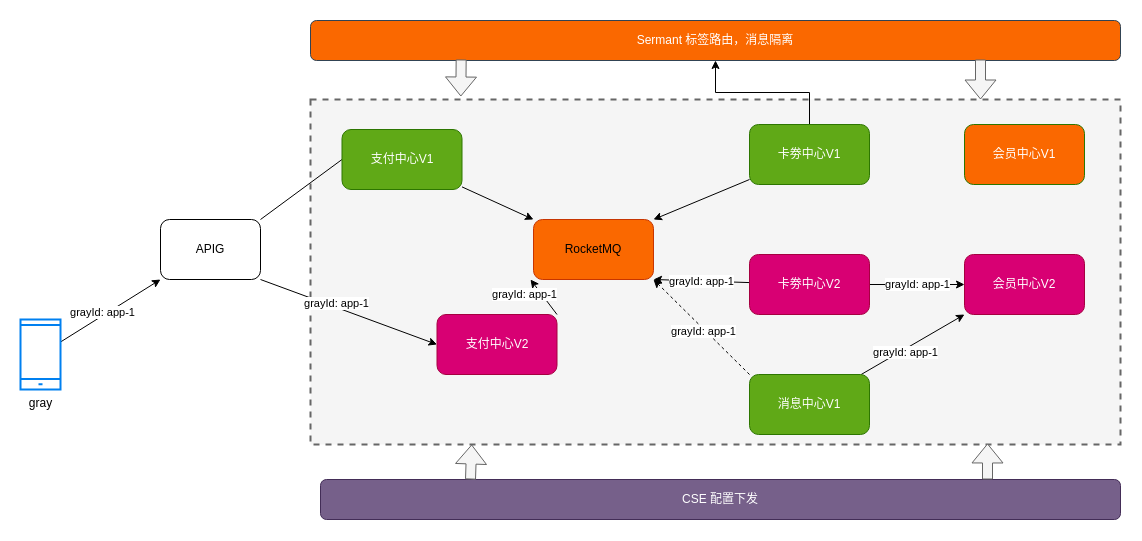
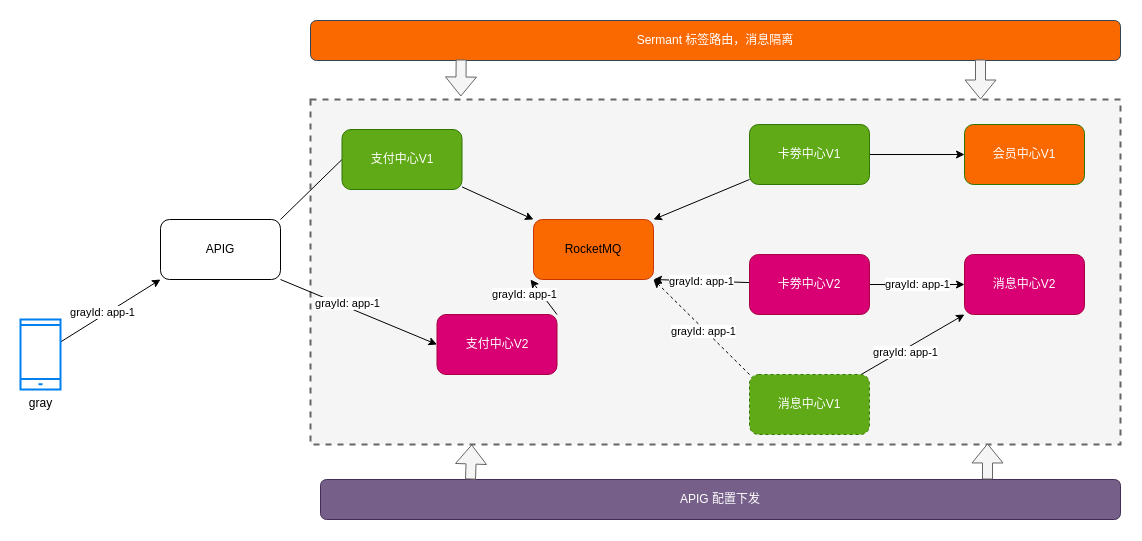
edge "卡劵中心V1" -> "Sermant 标签路由，消息隔离": now "卡劵中心V1" -> "会员中心V1"
node "APIG": size 100x60 -> 120x60
node "会员中心V2": label "会员中心V2" -> "消息中心V2"
node "消息中心V1": style solid -> dashed
node "CSE 配置下发": label "CSE 配置下发" -> "APIG 配置下发"
